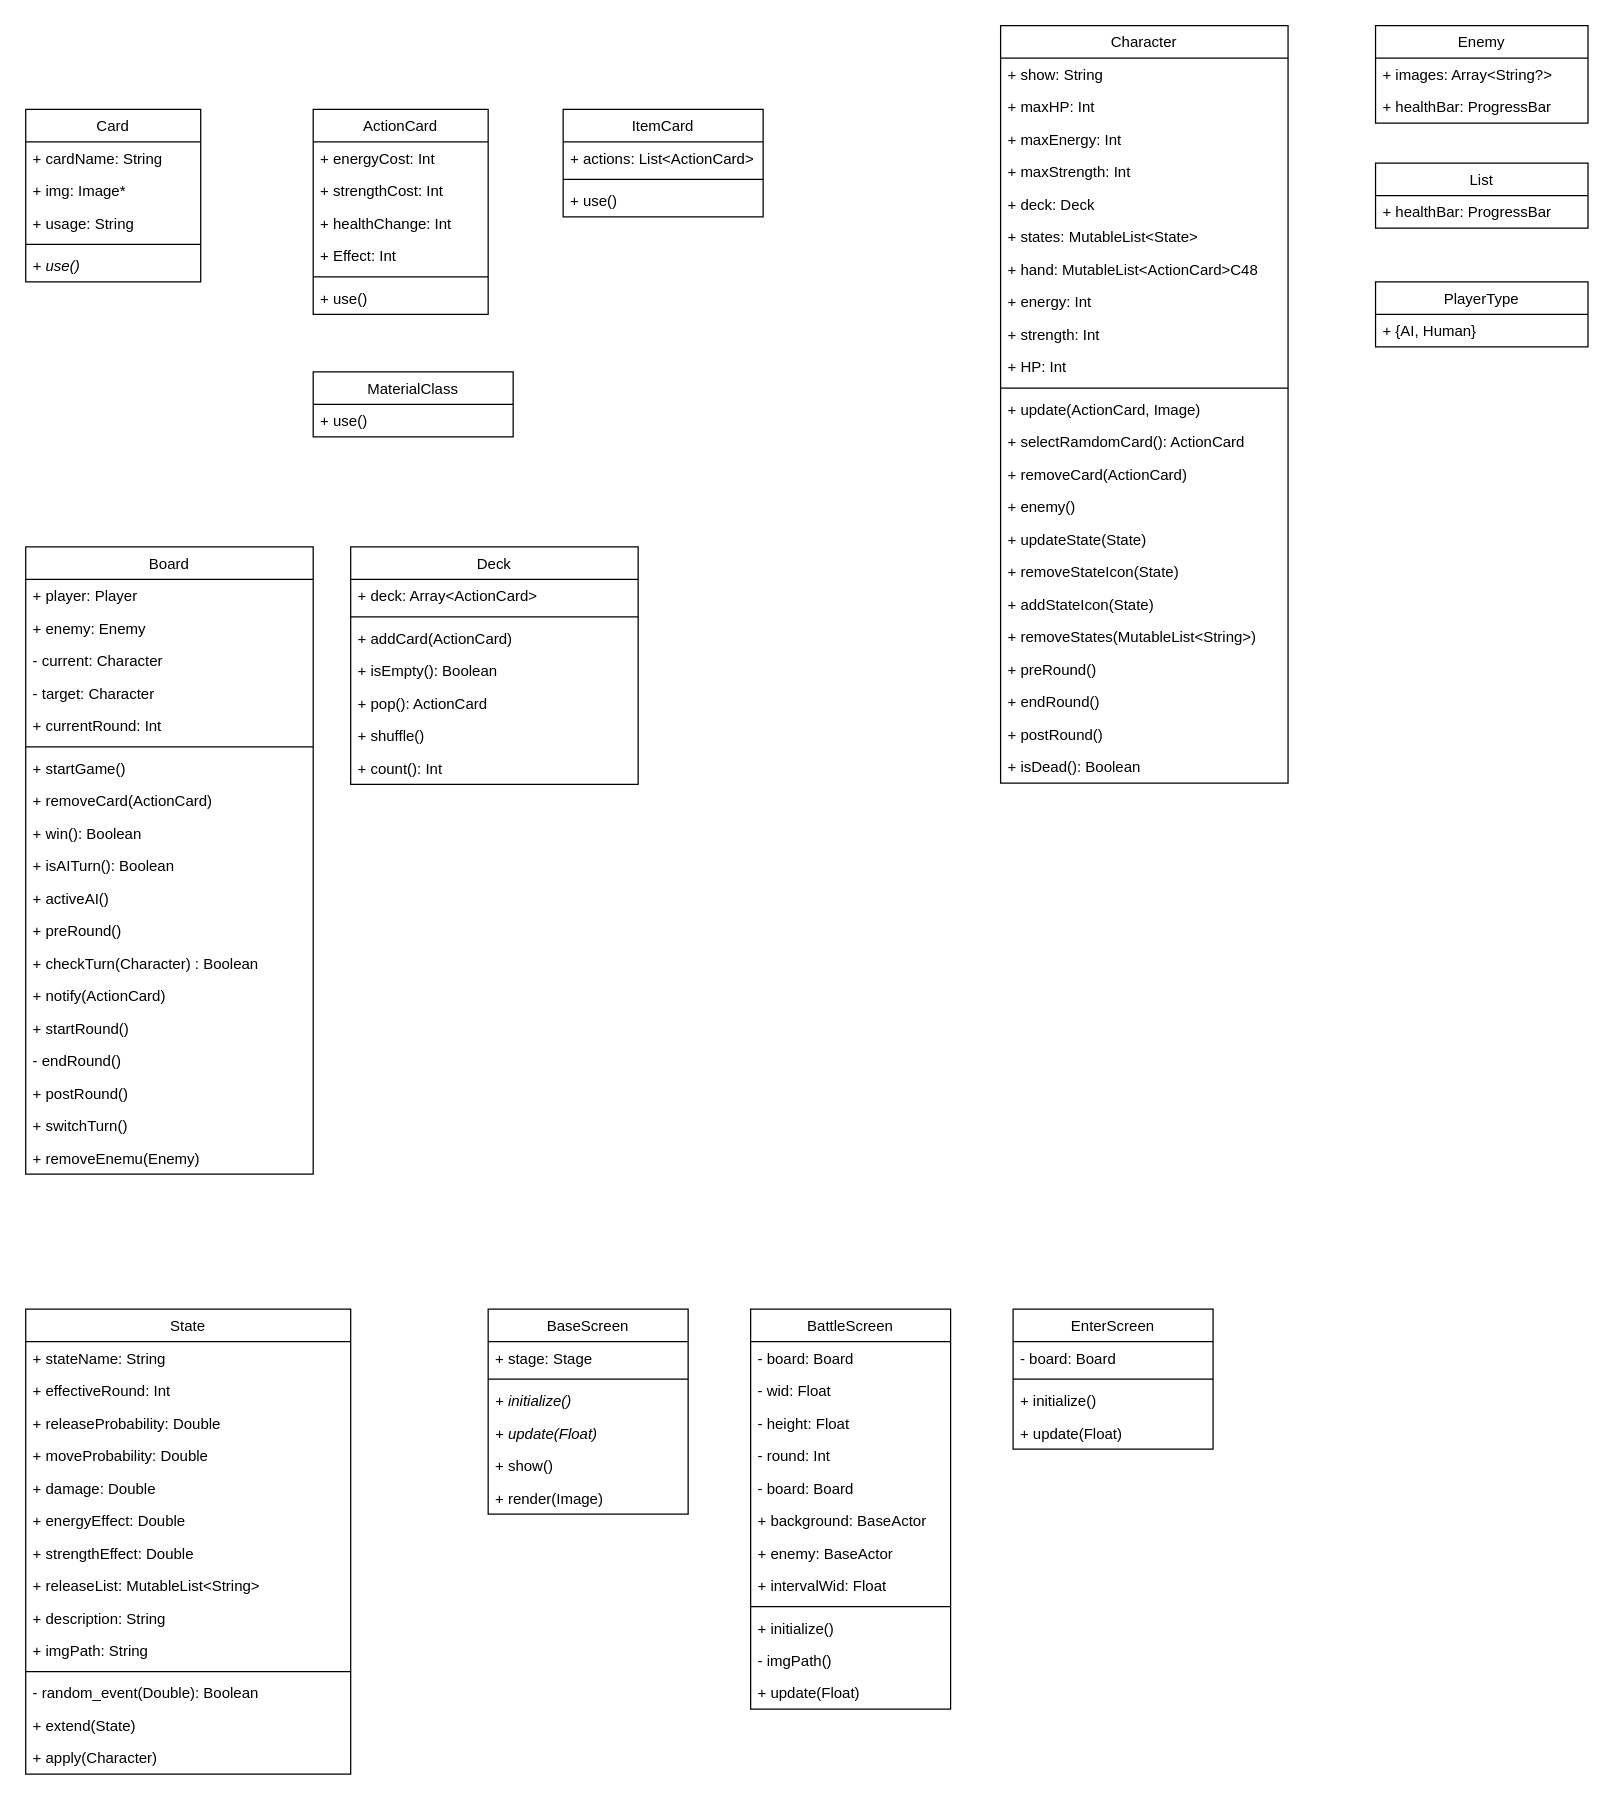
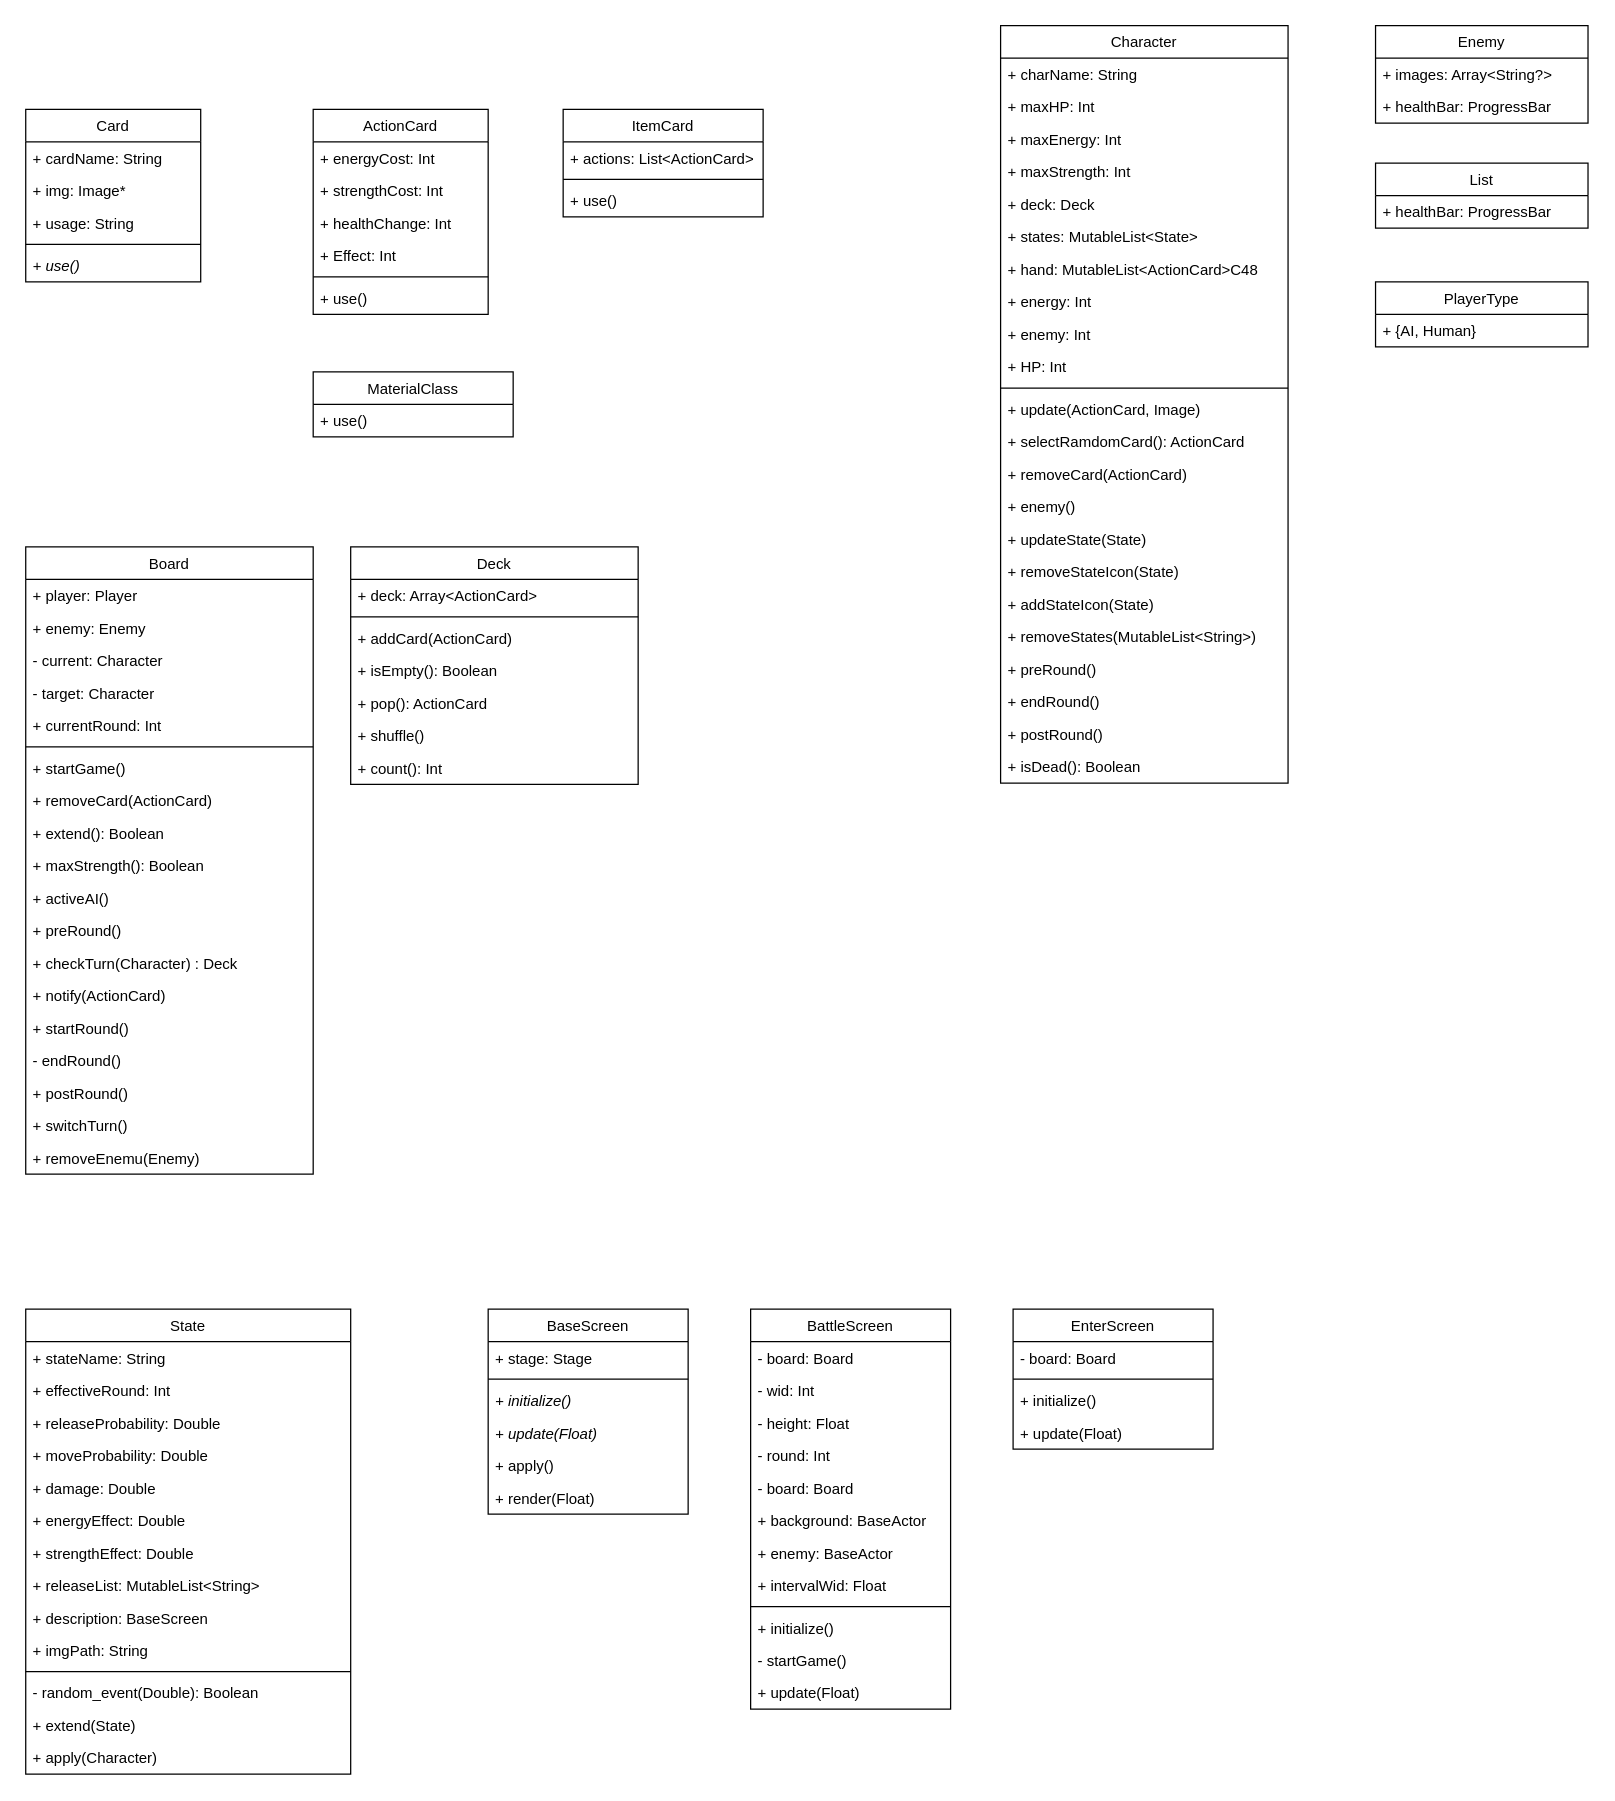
node "+ show: String": label "+ show: String" -> "+ charName: String"
node "+ strength: Int": label "+ strength: Int" -> "+ enemy: Int"
node "+ win(): Boolean": label "+ win(): Boolean" -> "+ extend(): Boolean"
node "+ isAITurn(): Boolean": label "+ isAITurn(): Boolean" -> "+ maxStrength(): Boolean"
node "+ checkTurn(Character) : Boolean": label "+ checkTurn(Character) : Boolean" -> "+ checkTurn(Character) : Deck"
node "- wid: Float": label "- wid: Float" -> "- wid: Int"
node "+ show()": label "+ show()" -> "+ apply()"
node "+ render(Image)": label "+ render(Image)" -> "+ render(Float)"
node "+ description: String": label "+ description: String" -> "+ description: BaseScreen"
node "- imgPath()": label "- imgPath()" -> "- startGame()"
